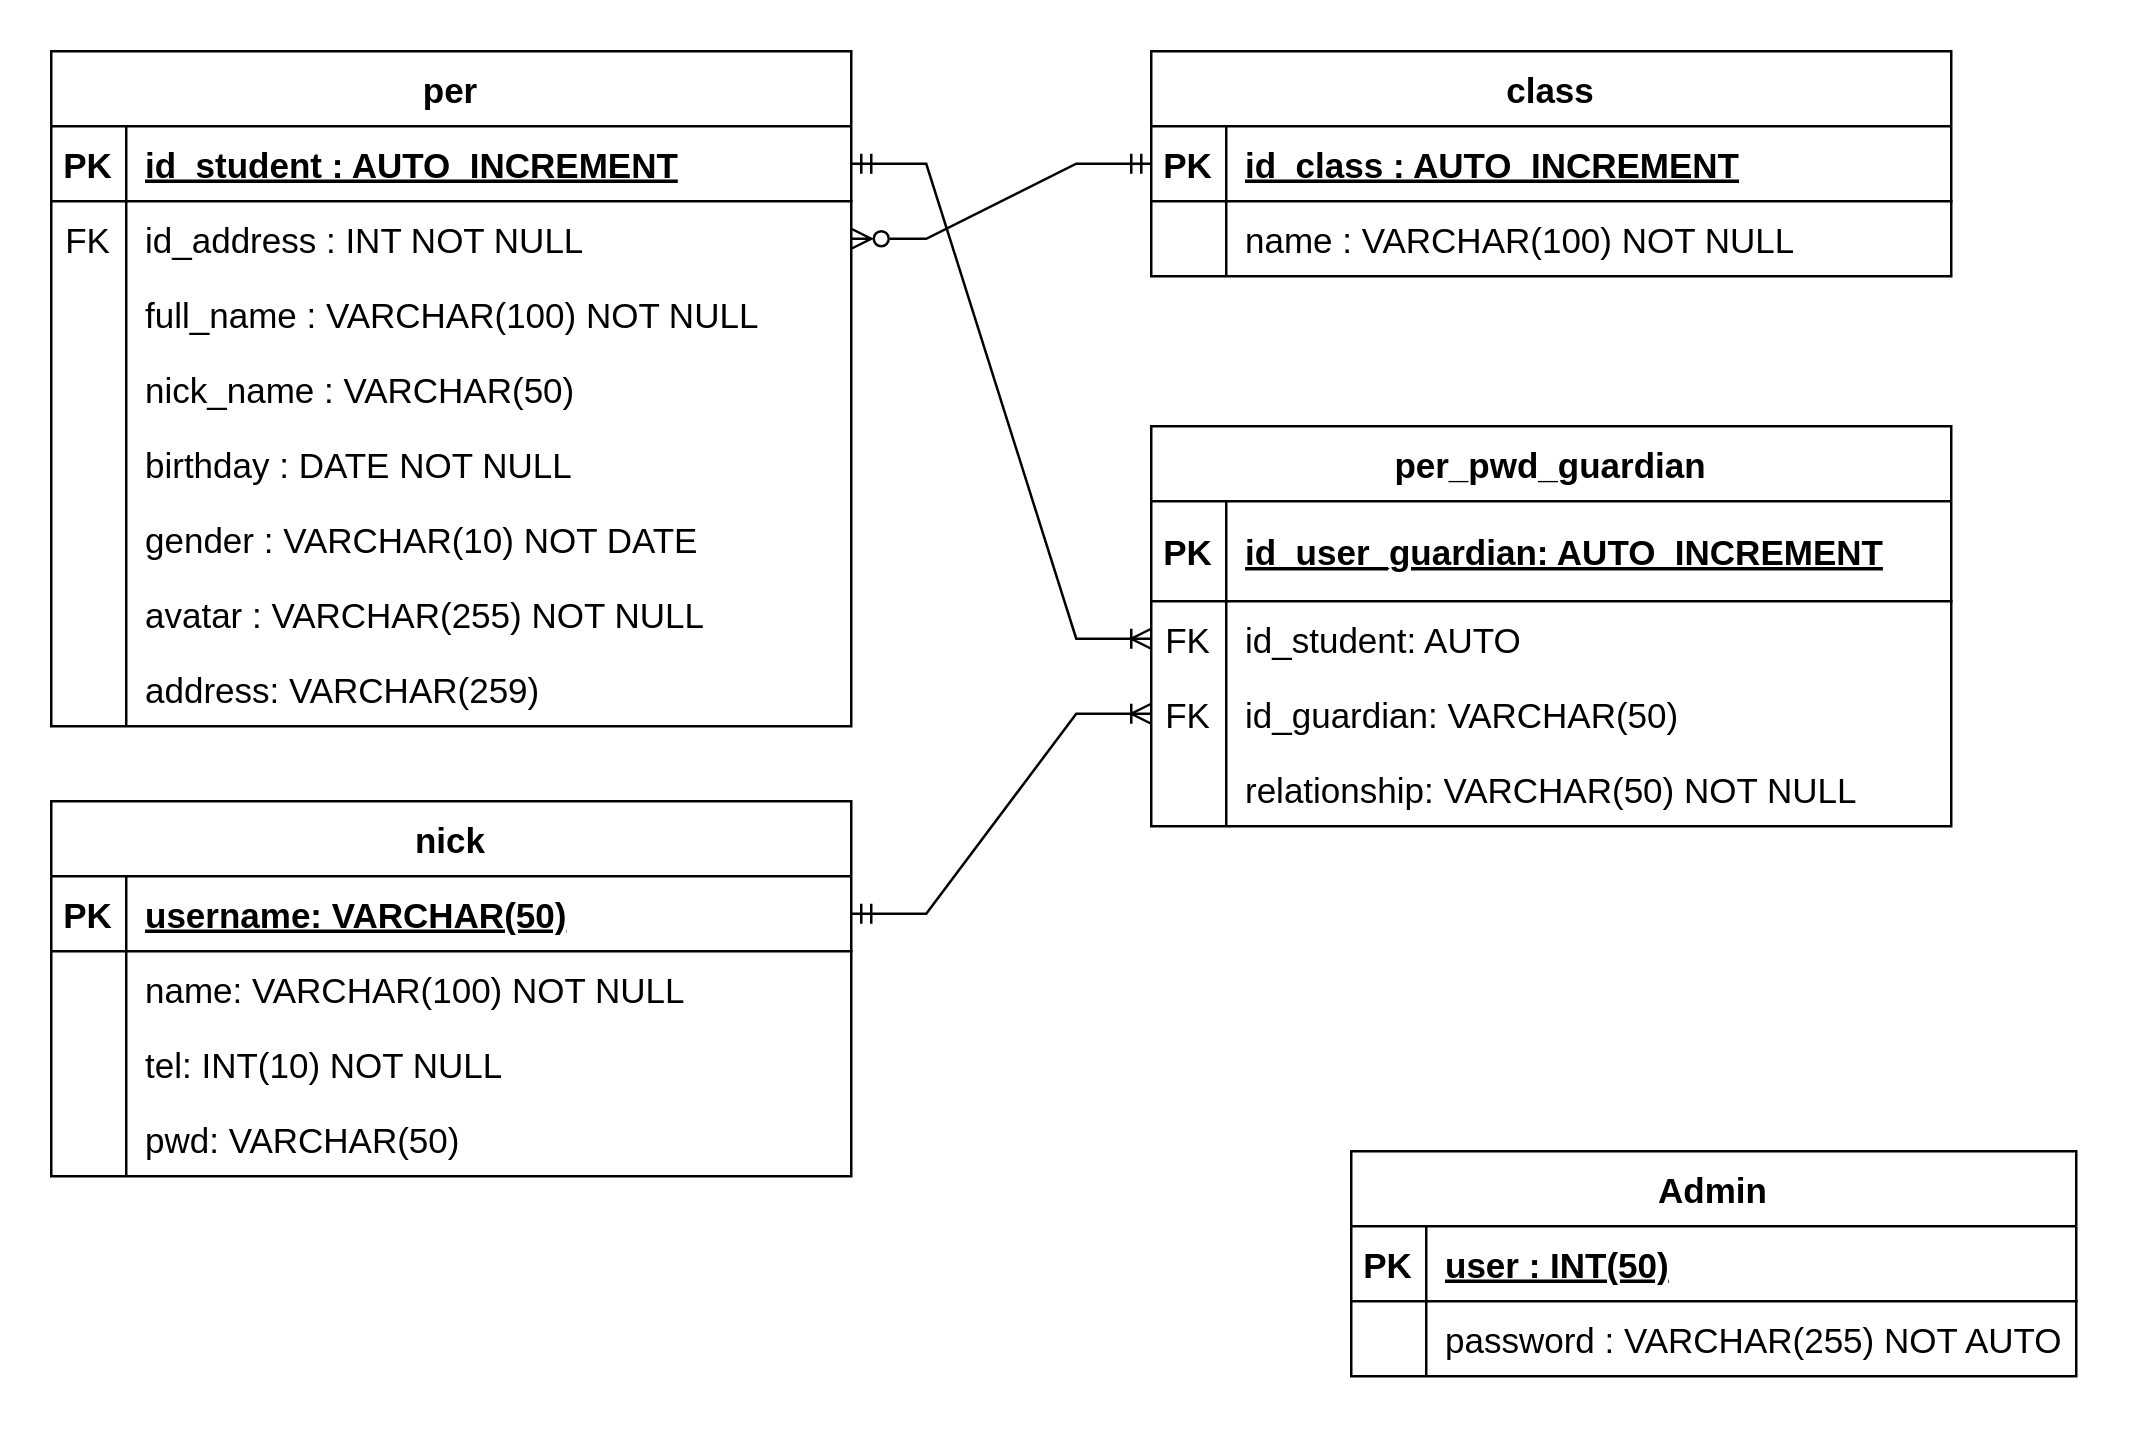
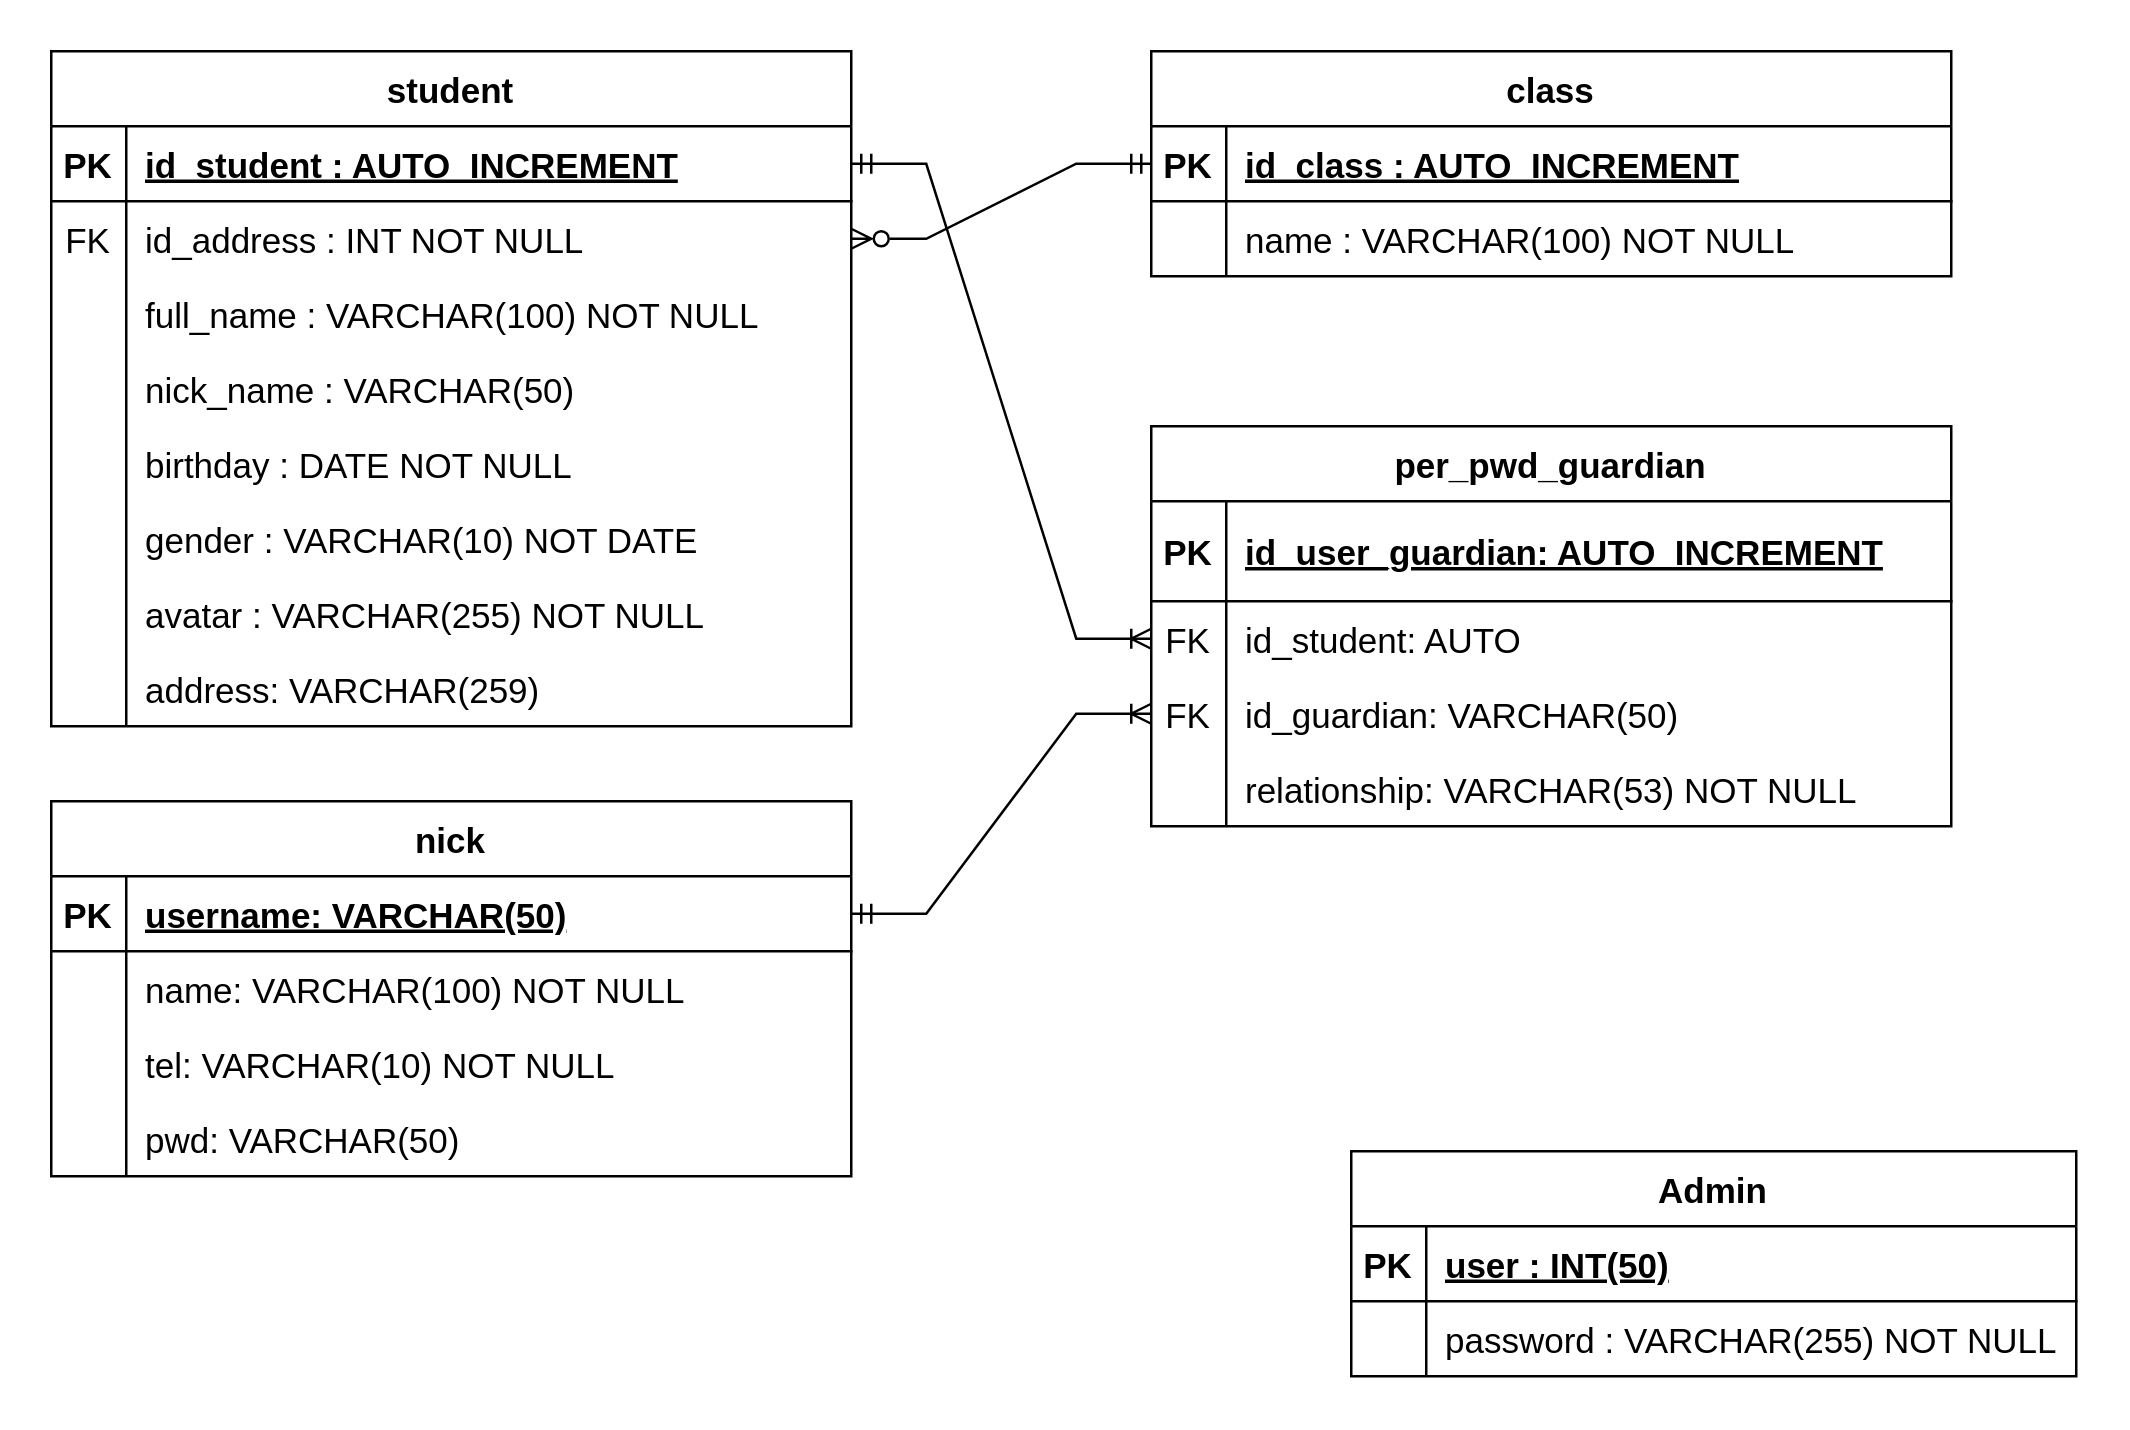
node "per": label "per" -> "student"
node "relationship: VARCHAR(50) NOT NULL": label "relationship: VARCHAR(50) NOT NULL" -> "relationship: VARCHAR(53) NOT NULL"
node "tel: INT(10) NOT NULL": label "tel: INT(10) NOT NULL" -> "tel: VARCHAR(10) NOT NULL"
node "password : VARCHAR(255) NOT AUTO": label "password : VARCHAR(255) NOT AUTO" -> "password : VARCHAR(255) NOT NULL"
